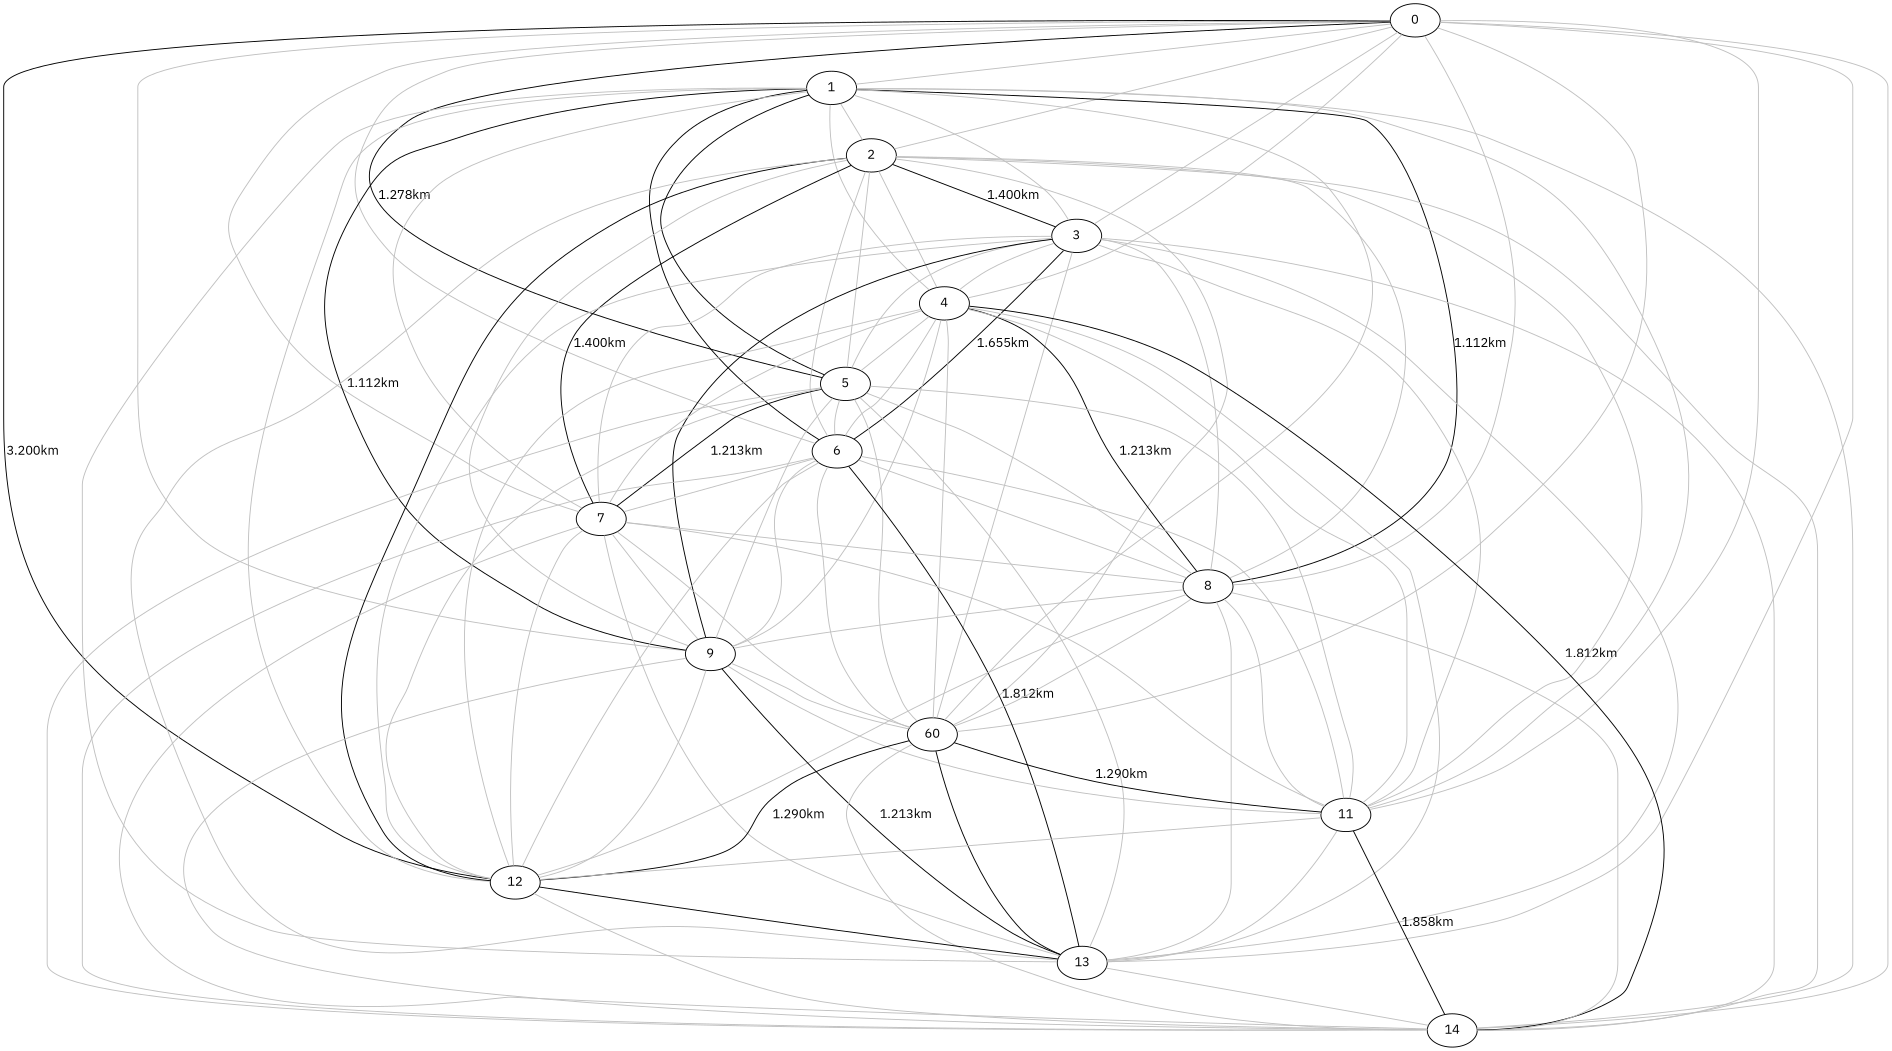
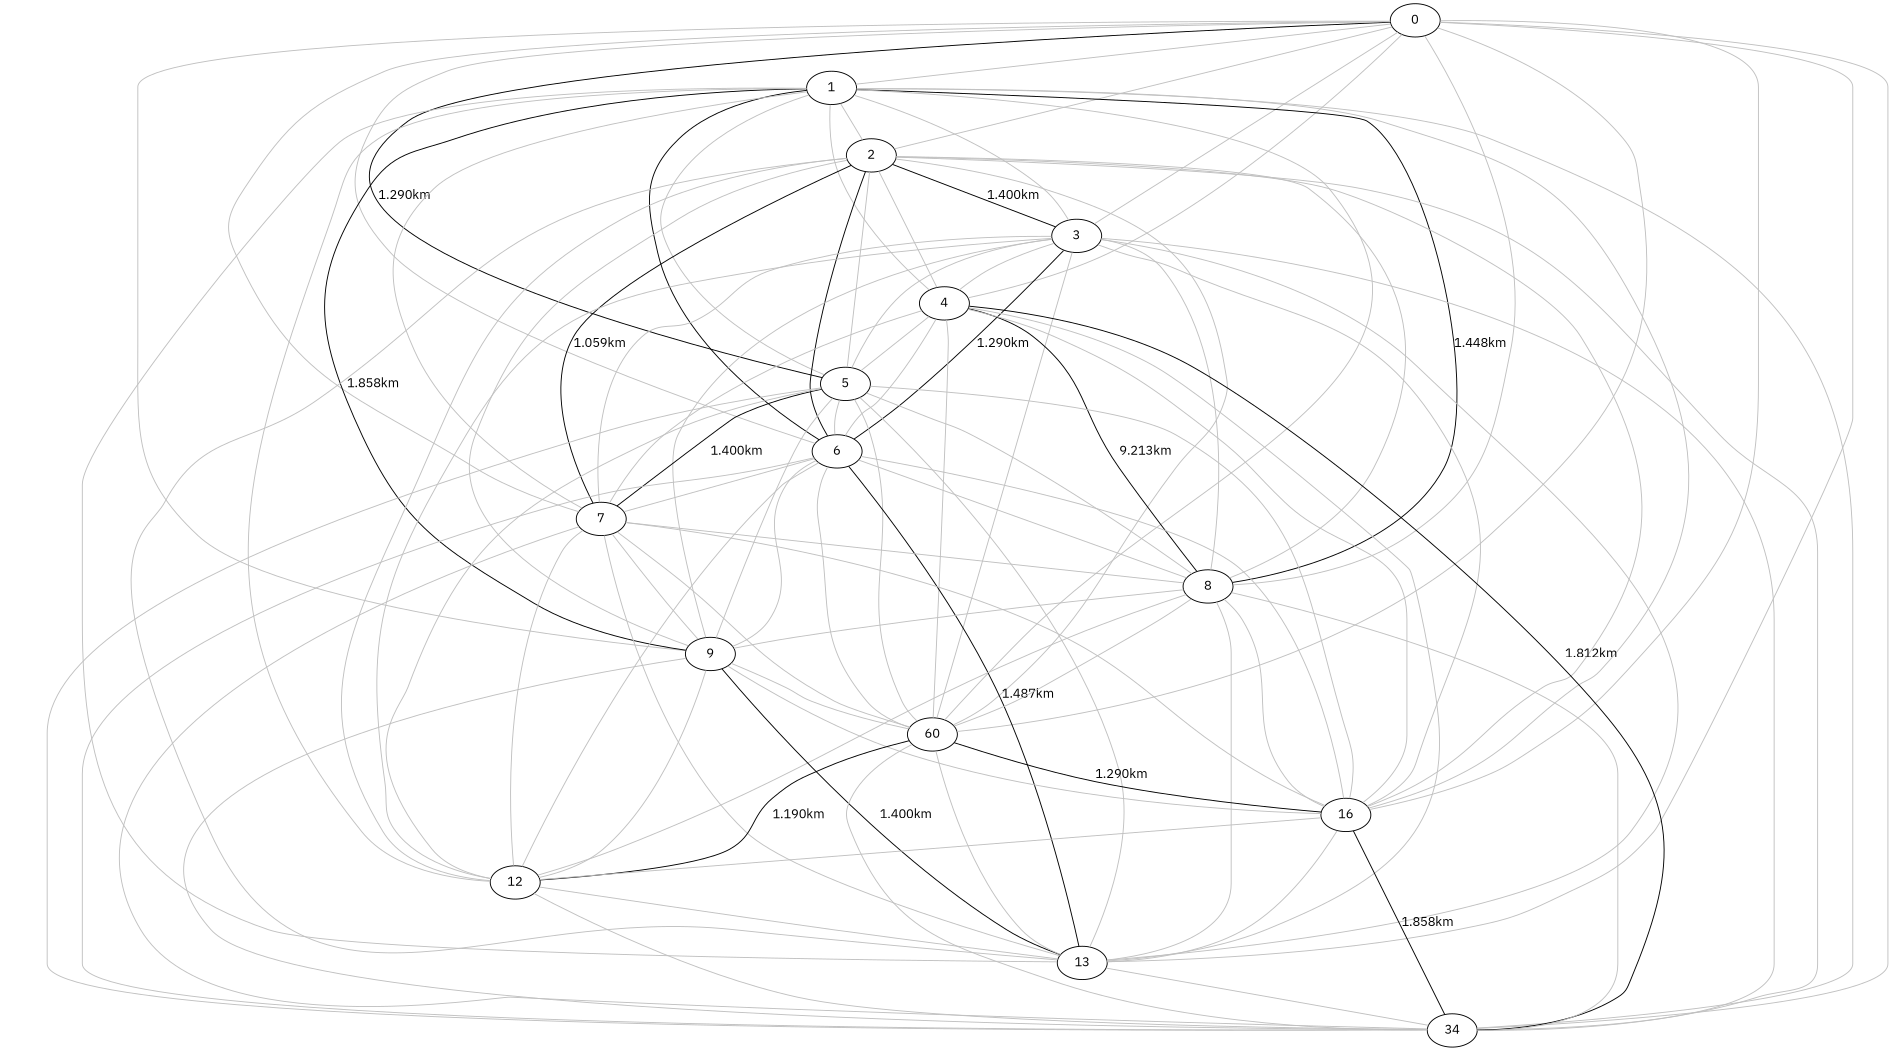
edge "0" -- "12": removed, label "3.200km"
edge "0" -- "5": label "1.278km" -> "1.290km"
edge "1" -- "5": color black -> grey
edge "2" -- "6": color grey -> black
edge "3" -- "9": color black -> grey
edge "2" -- "7": label "1.400km" -> "1.059km"
edge "3" -- "6": label "1.655km" -> "1.290km"
edge "1" -- "8": label "1.112km" -> "1.448km"
edge "1" -- "9": label "1.112km" -> "1.858km"
edge "2" -- "12": color black -> grey
edge "4" -- "12": removed
edge "5" -- "7": label "1.213km" -> "1.400km"
edge "4" -- "8": label "1.213km" -> "9.213km"
edge "4" -- "9": removed
edge "6" -- "13": label "1.812km" -> "1.487km"
edge "60" -- "12": label "1.290km" -> "1.190km"
edge "9" -- "13": label "1.213km" -> "1.400km"
node "11": label "11" -> "16"
edge "60" -- "13": color black -> grey
edge "12" -- "13": color black -> grey
node "14": label "14" -> "34"
